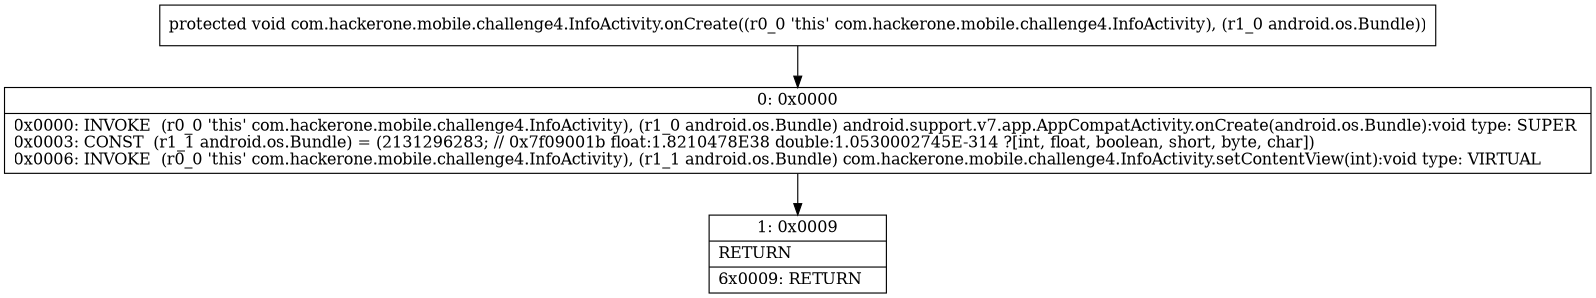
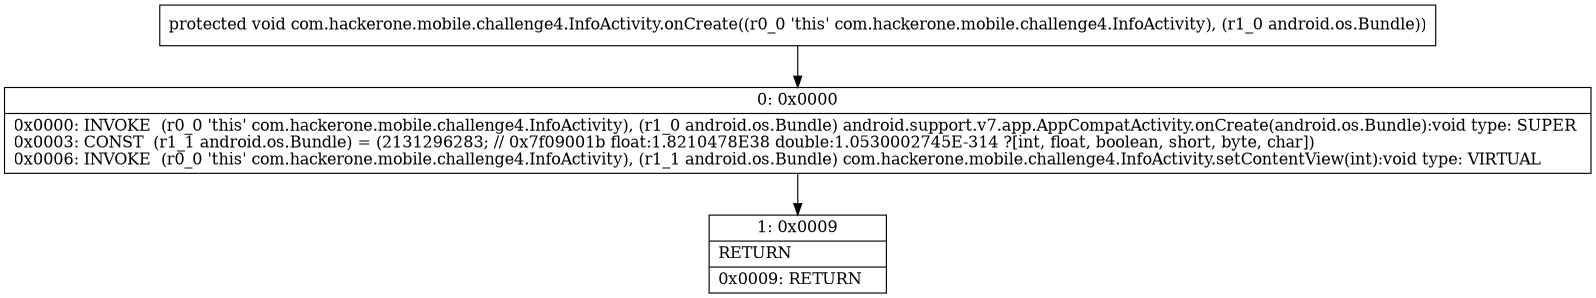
node "1: 0x0009": text "6x0009: RETURN" -> "0x0009: RETURN"
